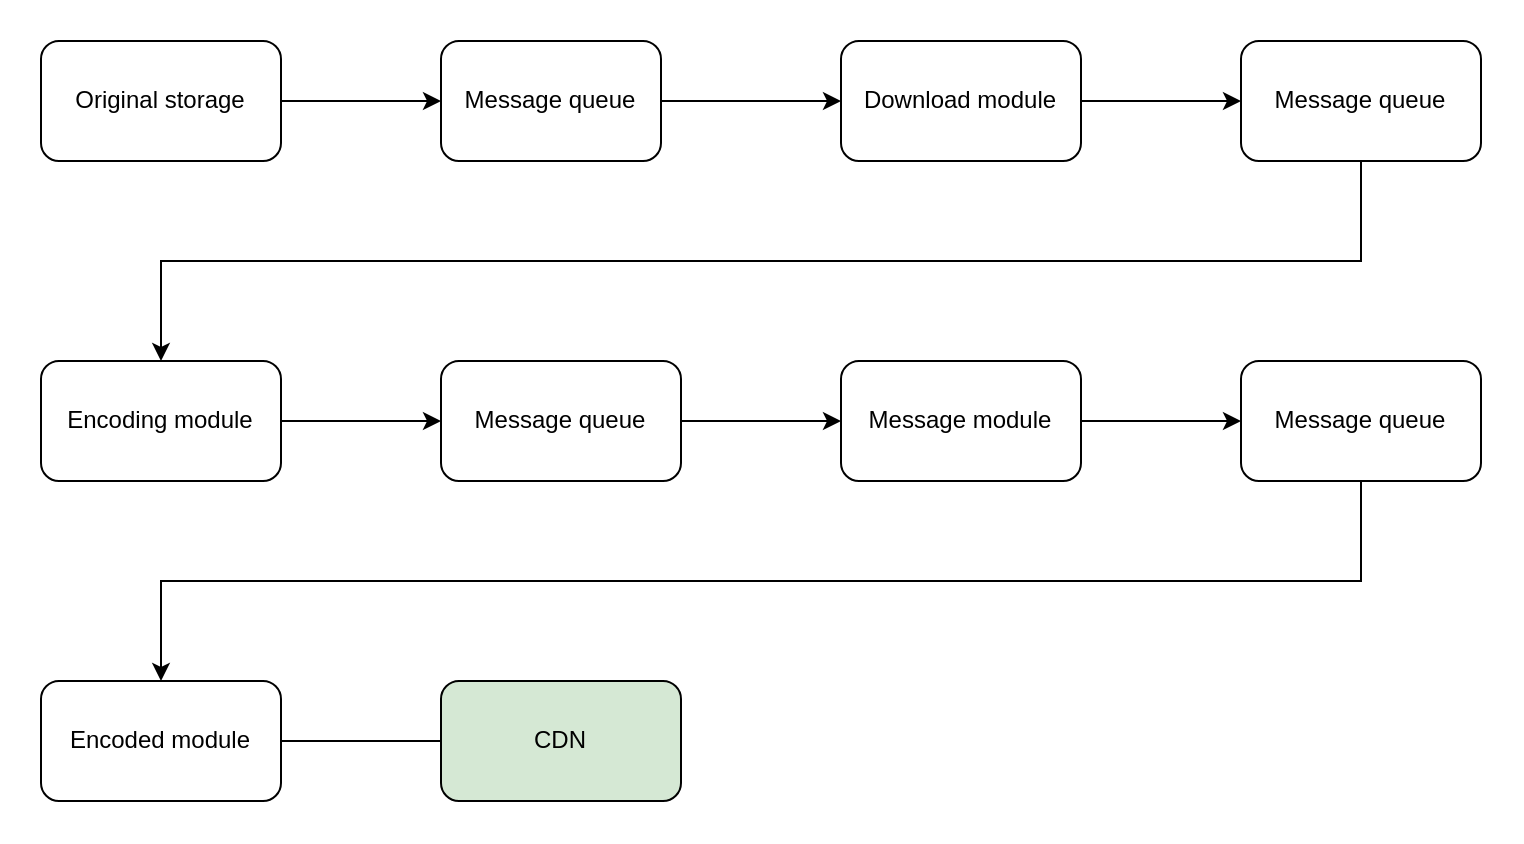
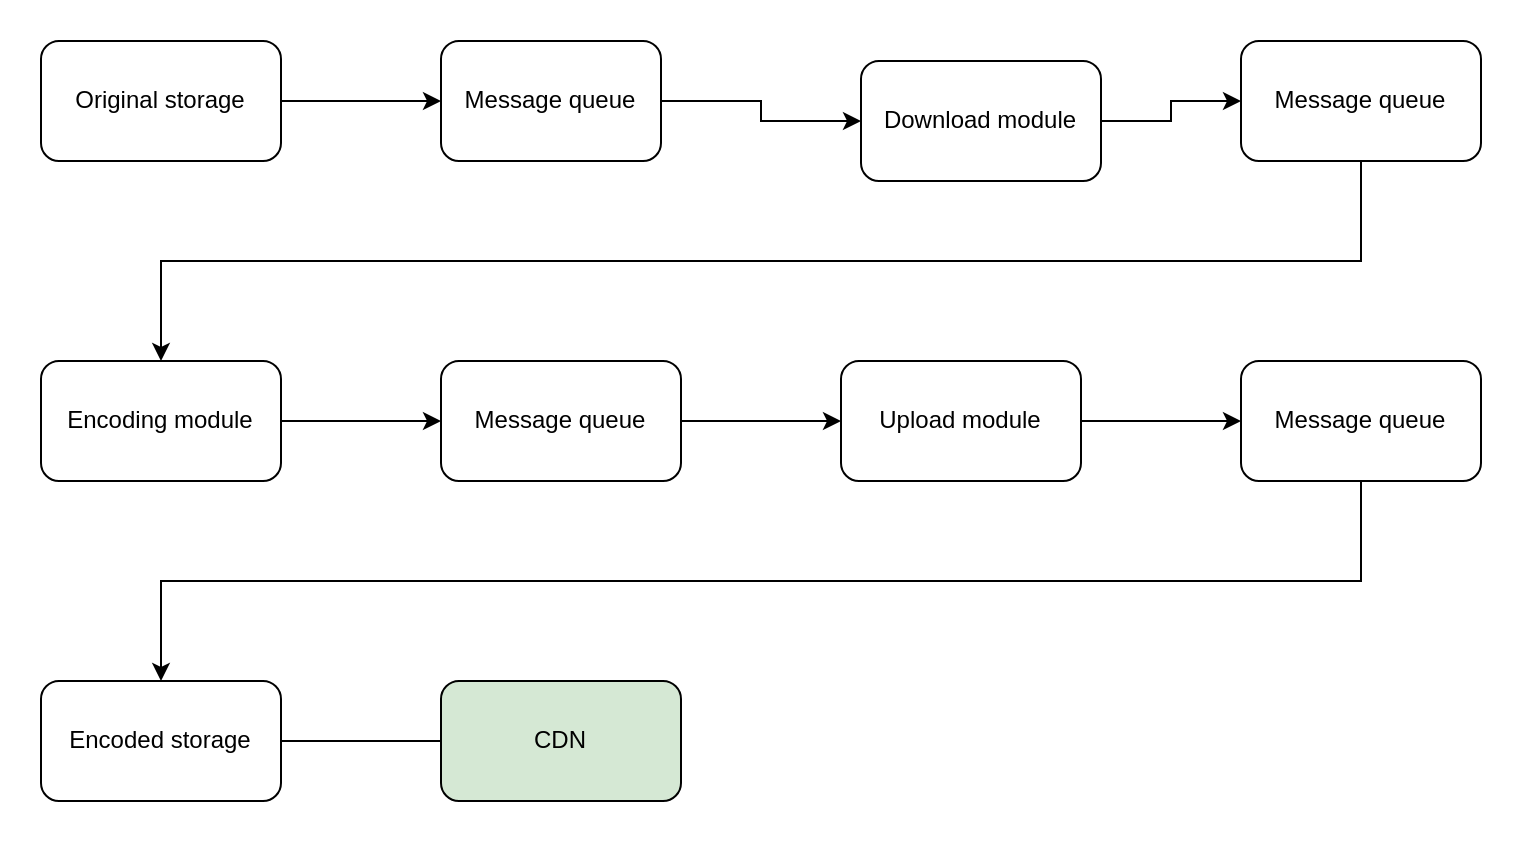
node "Download module": moved (961, 101) -> (981, 121)
node "Message module": label "Message module" -> "Upload module"
node "Encoded module": label "Encoded module" -> "Encoded storage"
